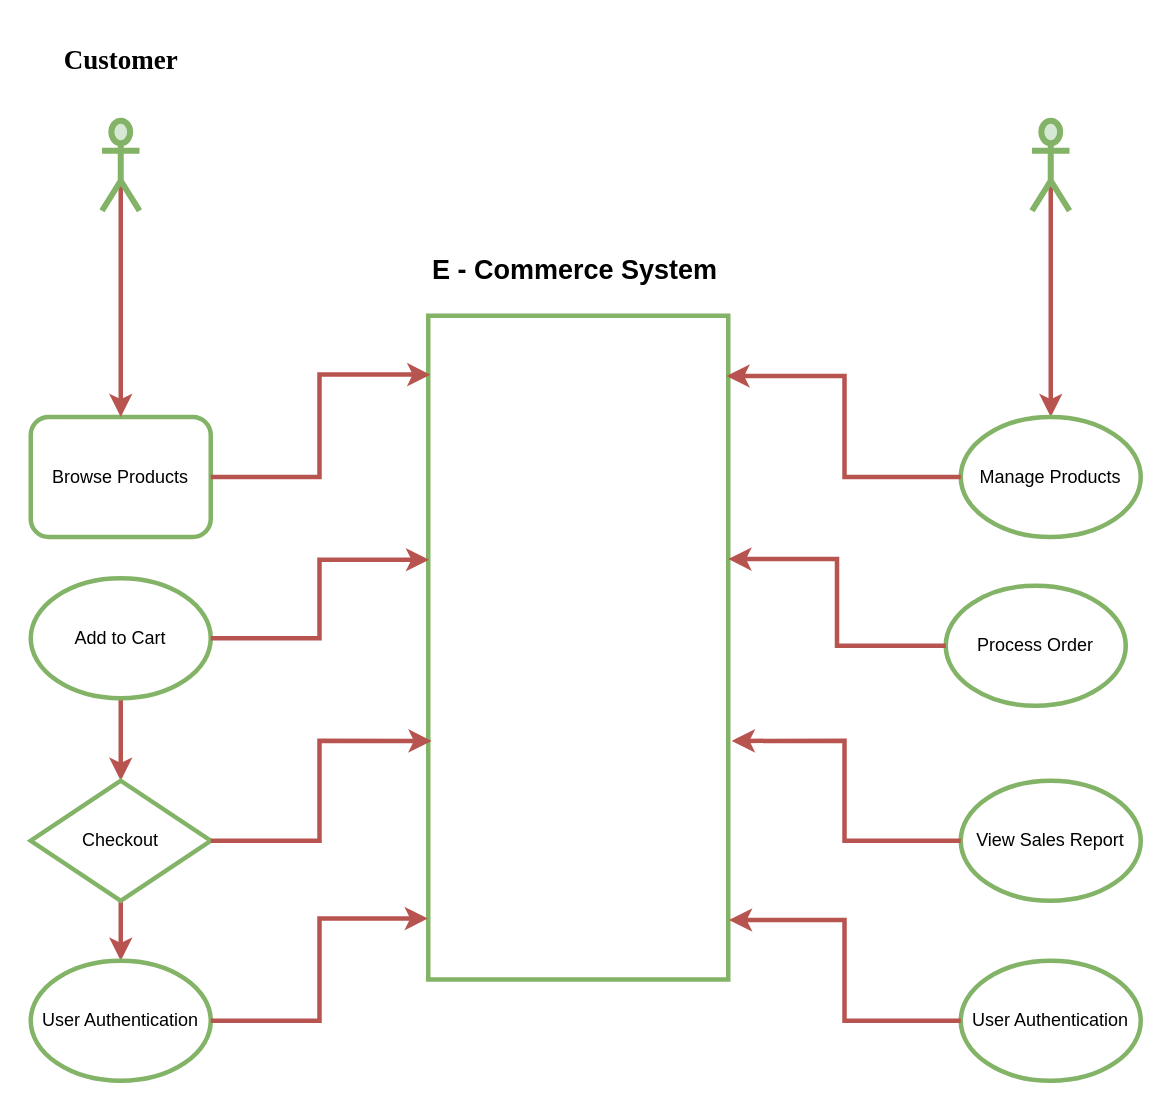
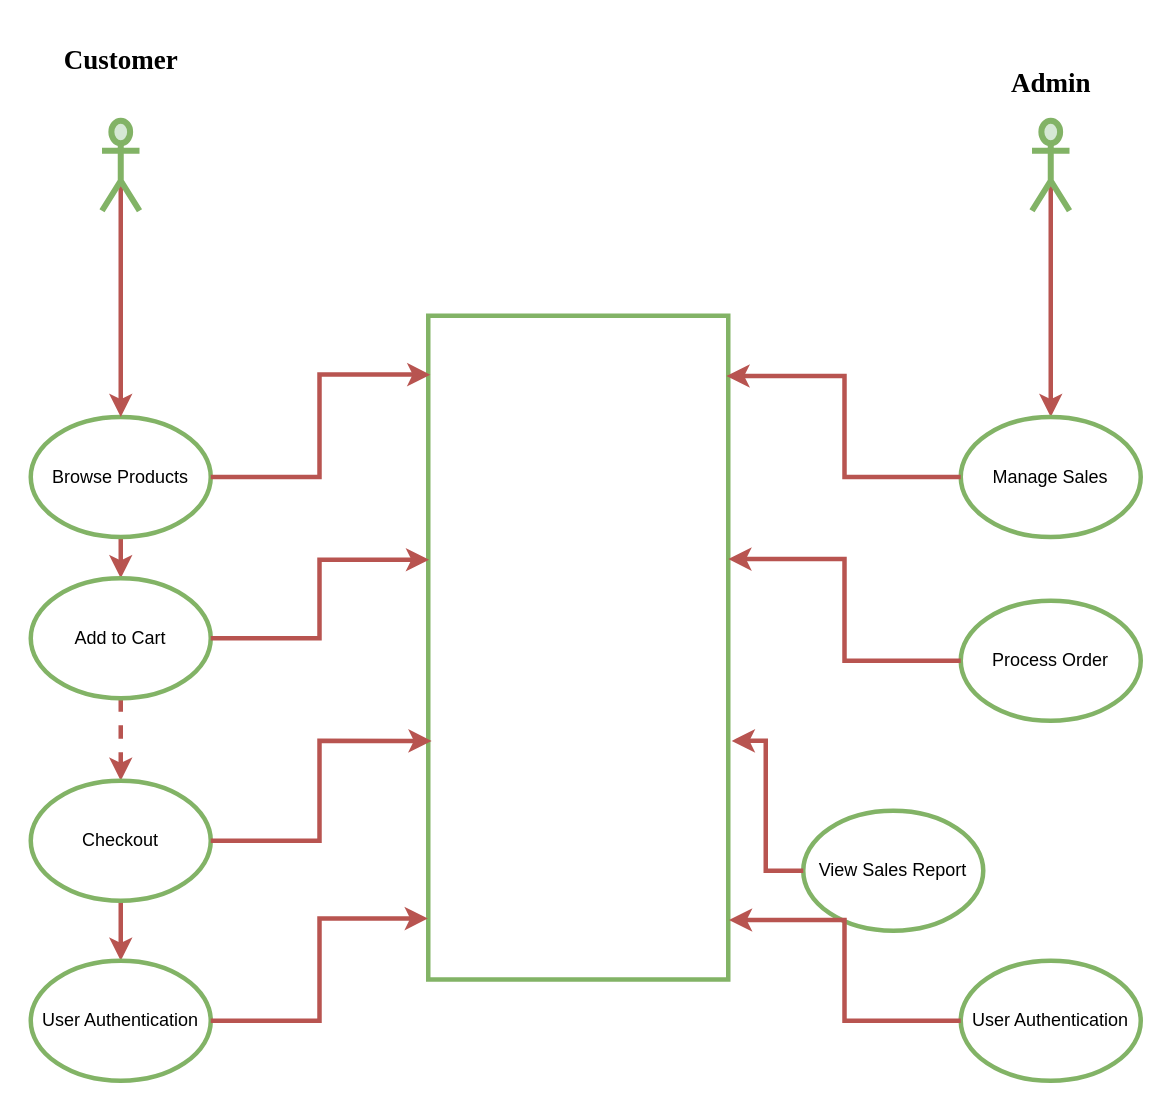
node "Admin": added
node "E - Commerce System": removed
node "Browse Products": shape rounded rectangle -> ellipse
node "Manage Products": label "Manage Products" -> "Manage Sales"
edge "Browse Products" -> "Add to Cart": added
node "Process Order": moved (1036, 646) -> (1051, 661)
edge "Add to Cart" -> "Checkout": style solid -> dashed
node "Checkout": shape diamond -> ellipse
node "View Sales Report": moved (1051, 841) -> (893, 871)
